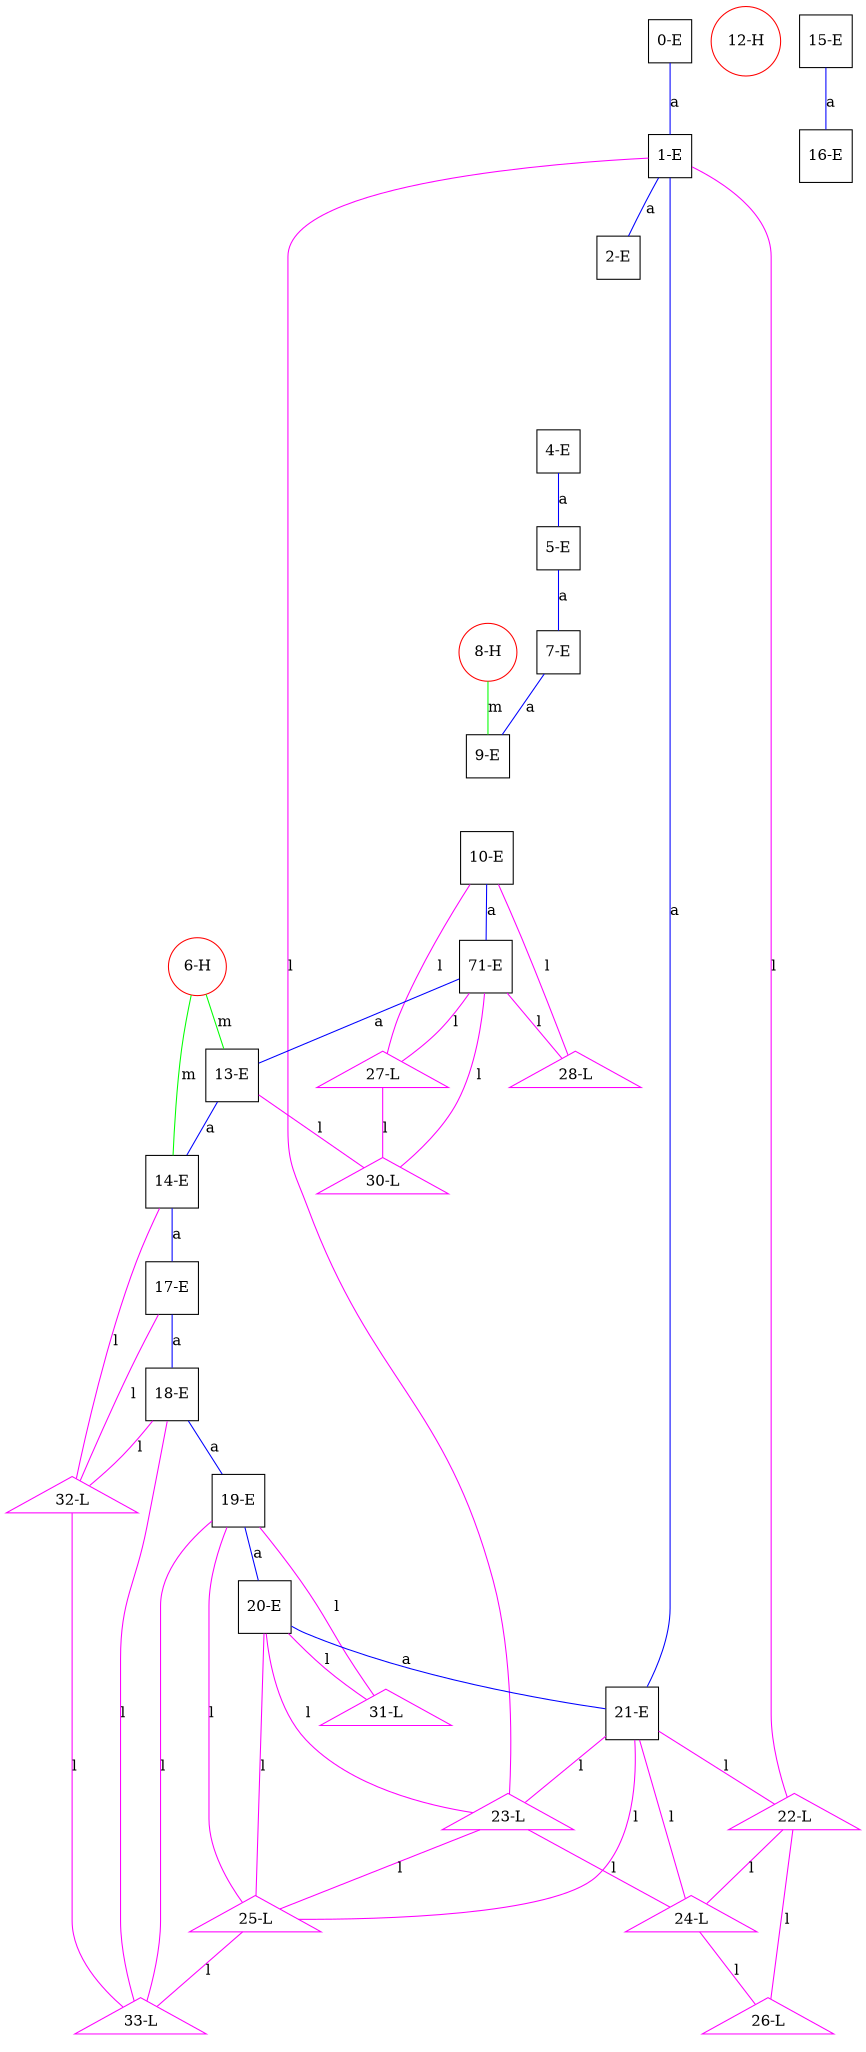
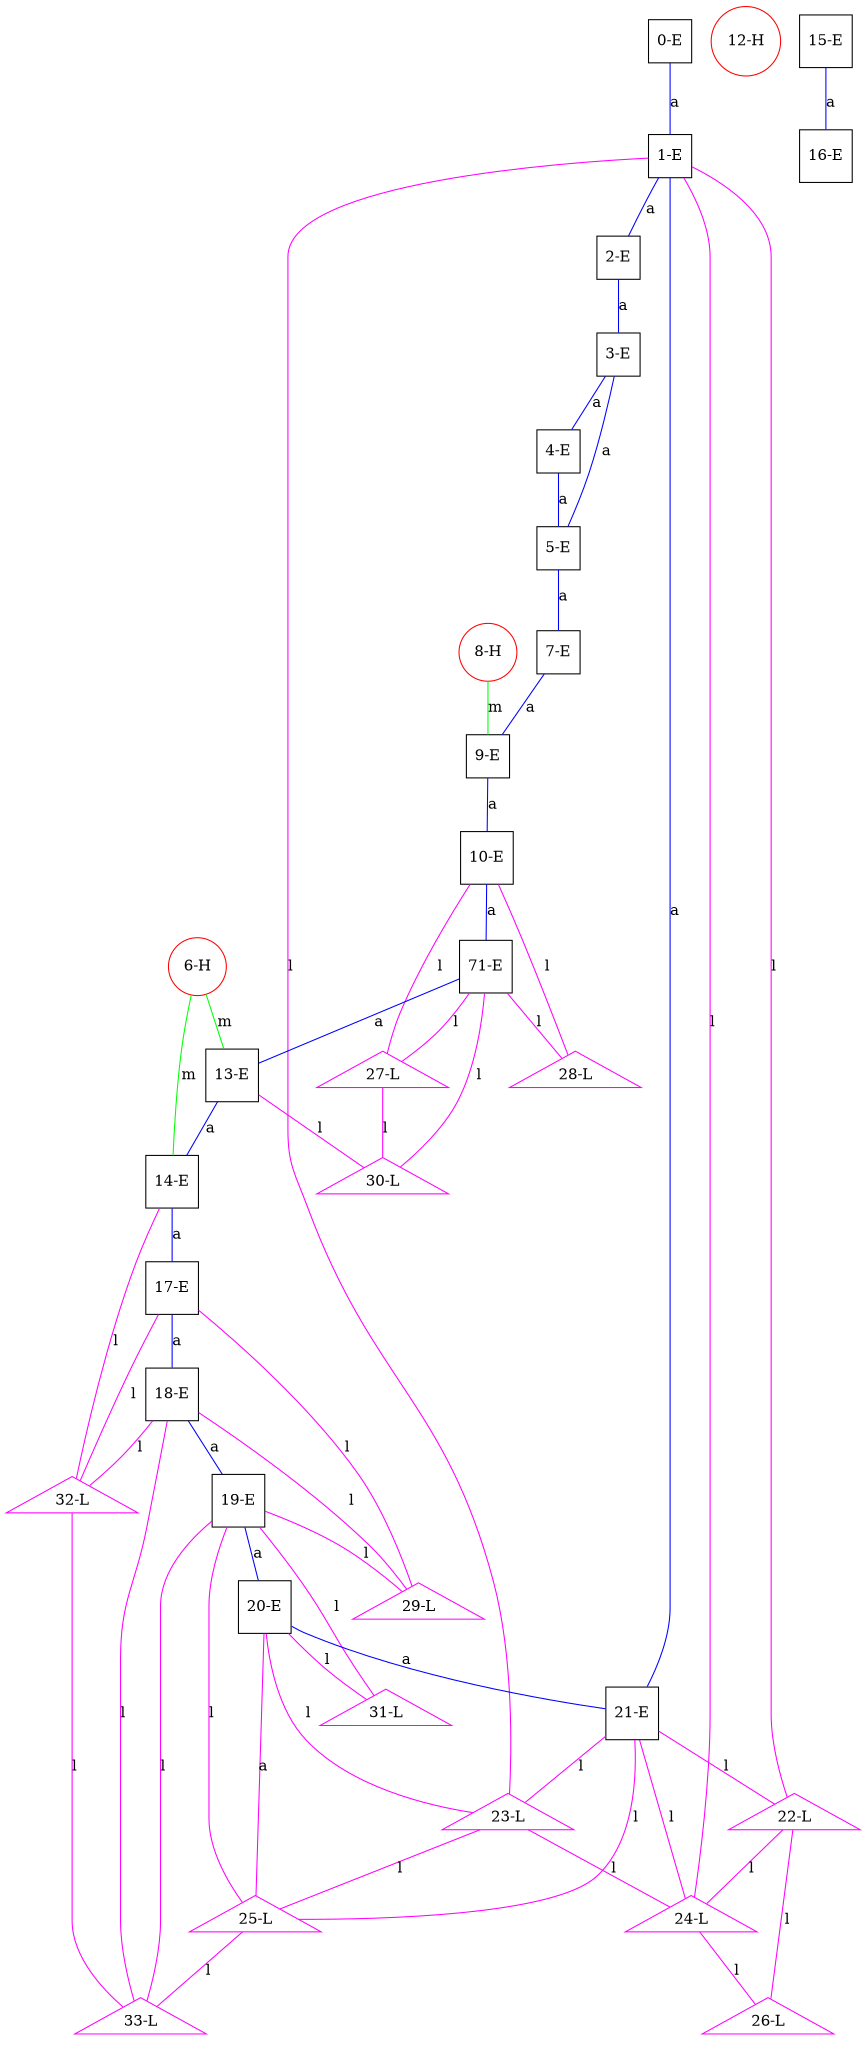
node "3-E": added
edge "9-E" -- "10-E": added, label "a"
edge "1-E" -- "24-L": added, label "l"
node "29-L": added
edge "20-E" -- "25-L": label "l" -> "a"
